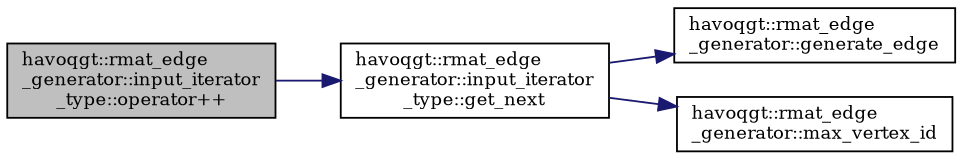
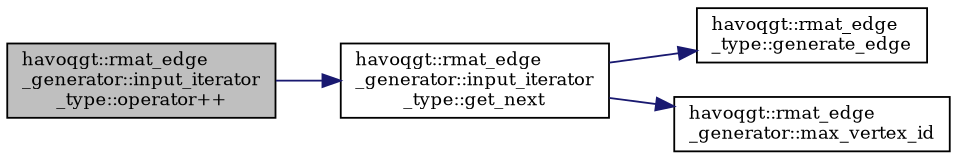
node "havoqgt::rmat_edge _generator::generate_edge": label "havoqgt::rmat_edge _generator::generate_edge" -> "havoqgt::rmat_edge _type::generate_edge"
